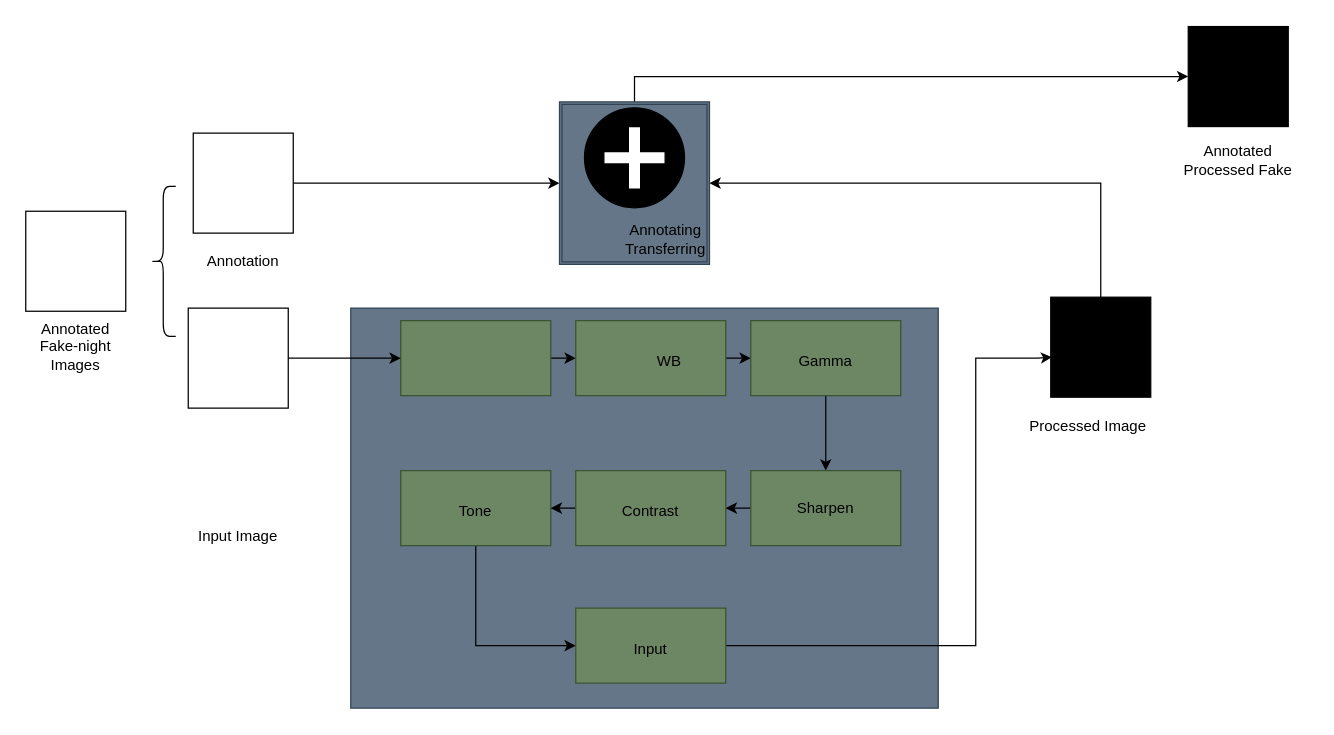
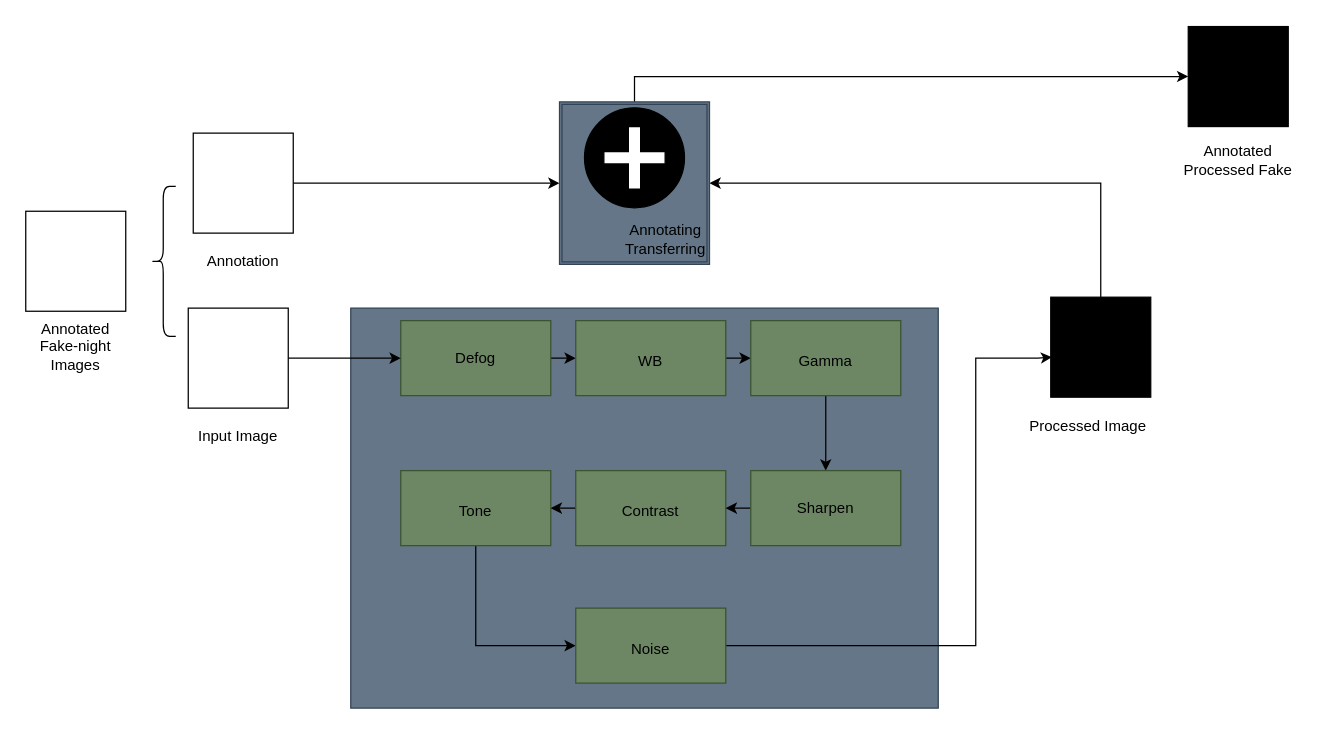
node "Defog": added
node "WB": moved (669, 361) -> (651, 361)
node "Input Image": moved (238, 536) -> (238, 436)
node "Input": label "Input" -> "Noise"
